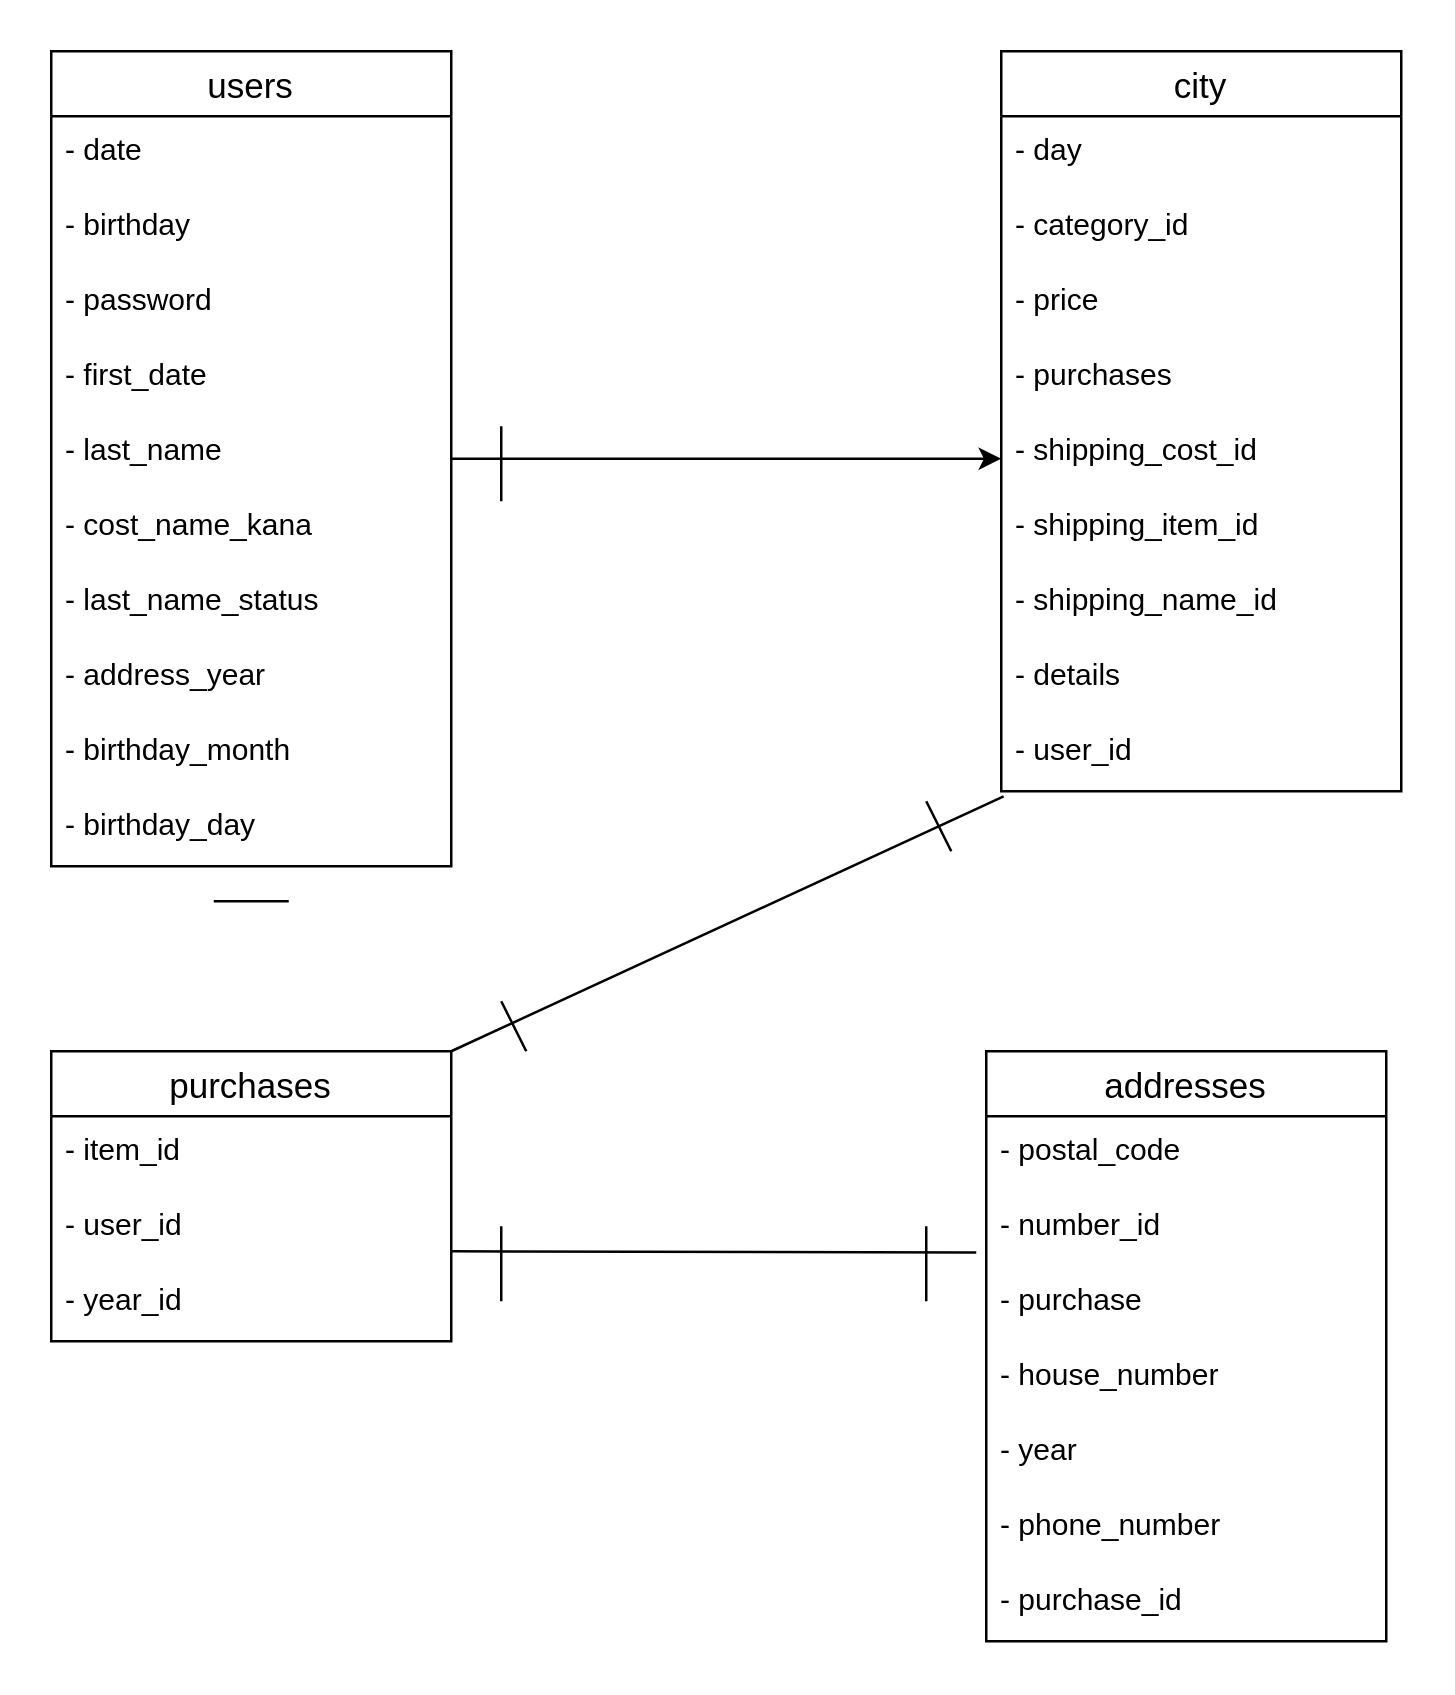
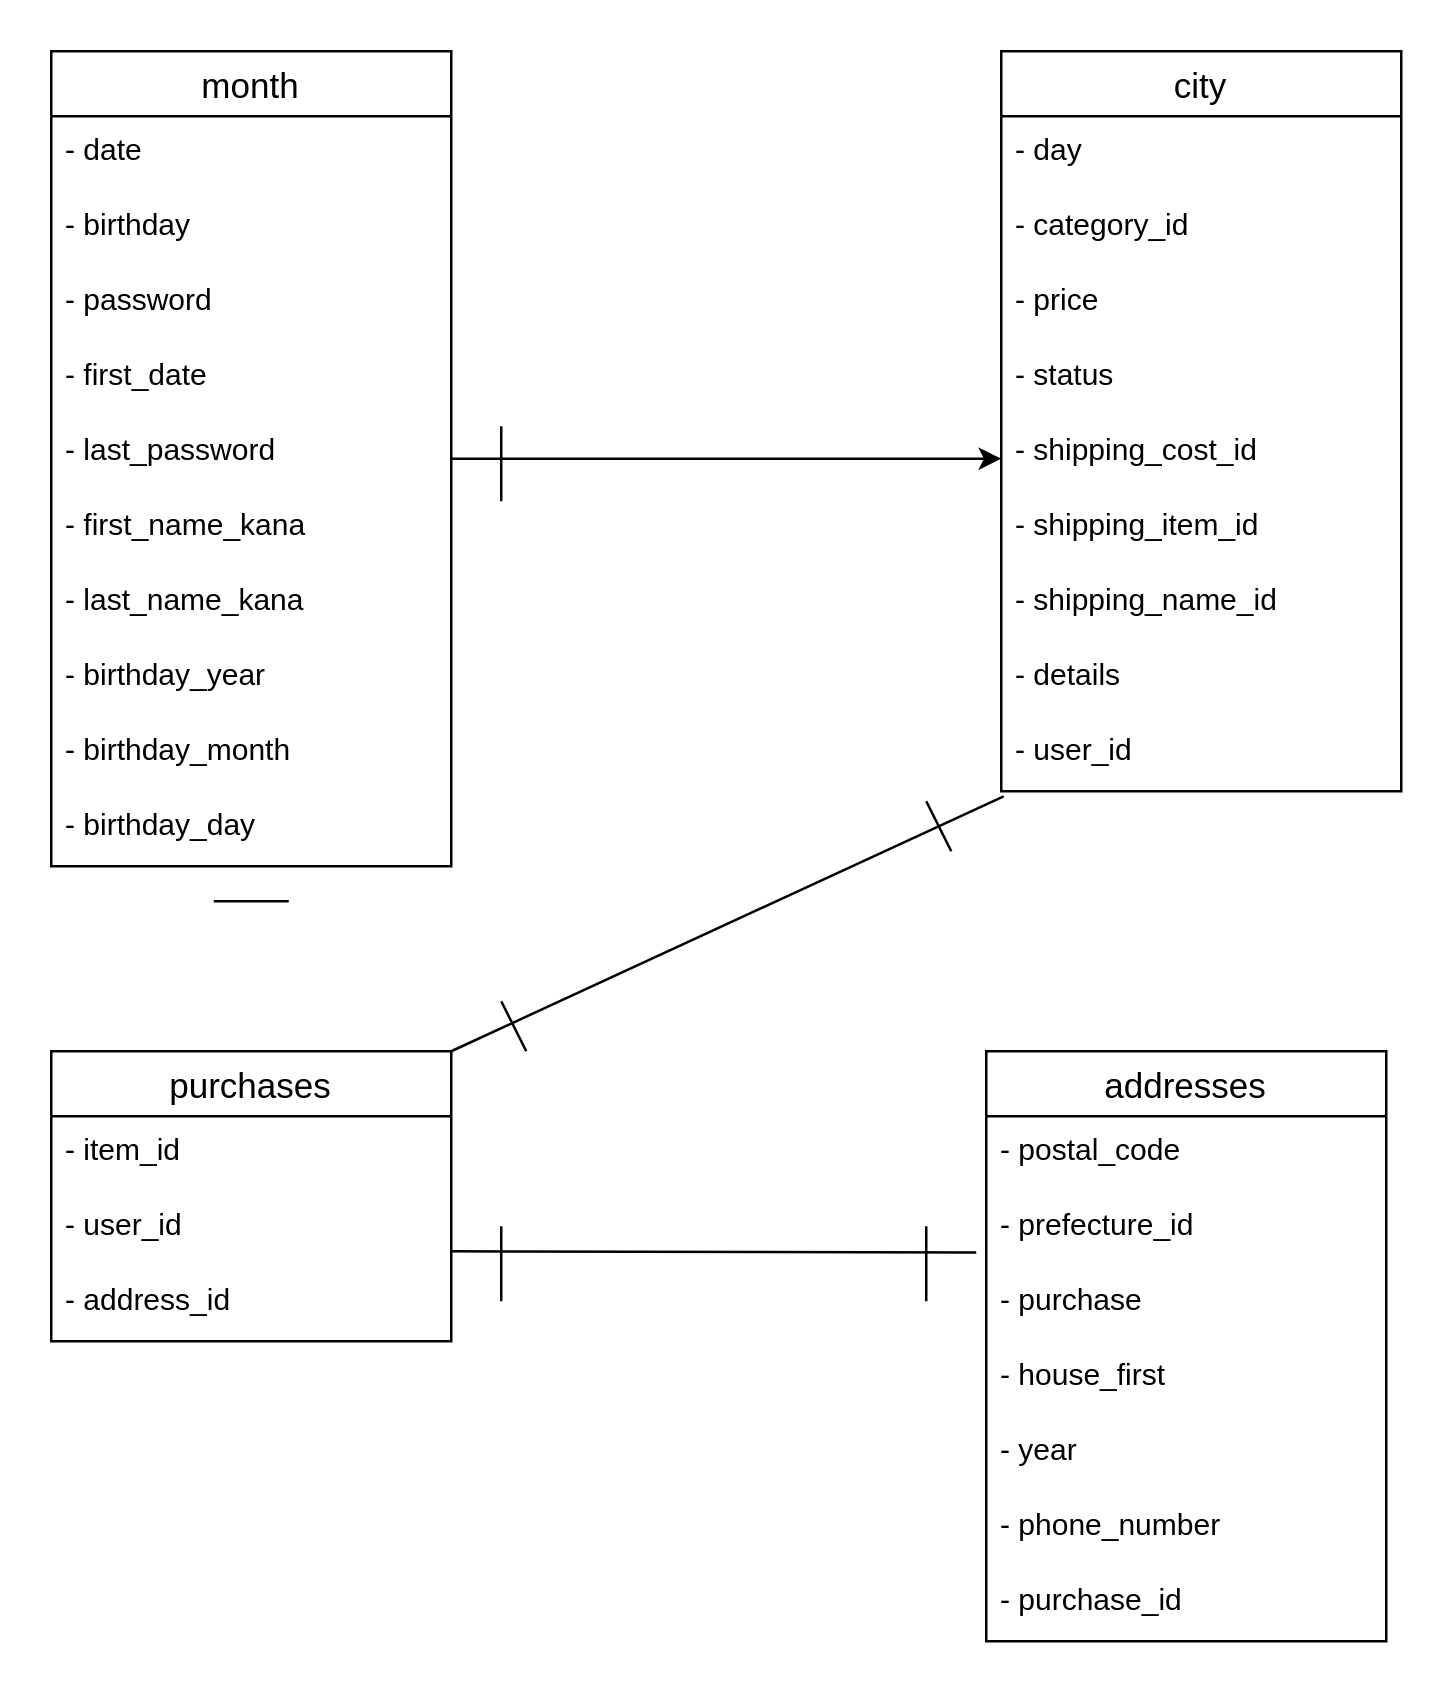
node "users": label "users" -> "month"
node "- purchases": label "- purchases" -> "- status"
node "- last_name": label "- last_name" -> "- last_password"
node "- cost_name_kana": label "- cost_name_kana" -> "- first_name_kana"
node "- last_name_status": label "- last_name_status" -> "- last_name_kana"
node "- address_year": label "- address_year" -> "- birthday_year"
node "- number_id": label "- number_id" -> "- prefecture_id"
node "- year_id": label "- year_id" -> "- address_id"
node "- house_number": label "- house_number" -> "- house_first"
